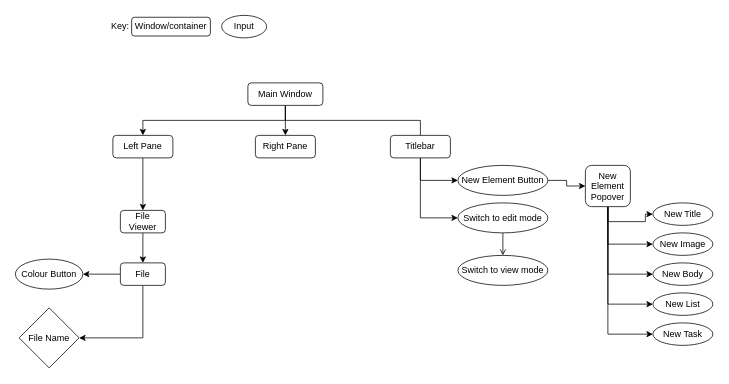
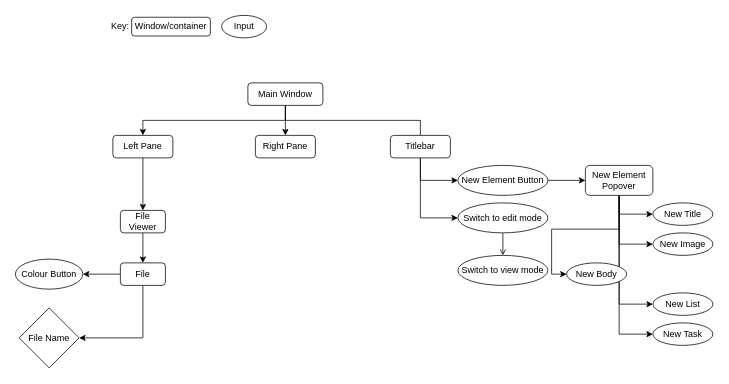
node "New Element Popover": size 45x41 -> 68x30
node "New Body": moved (683, 274) -> (597, 274)
